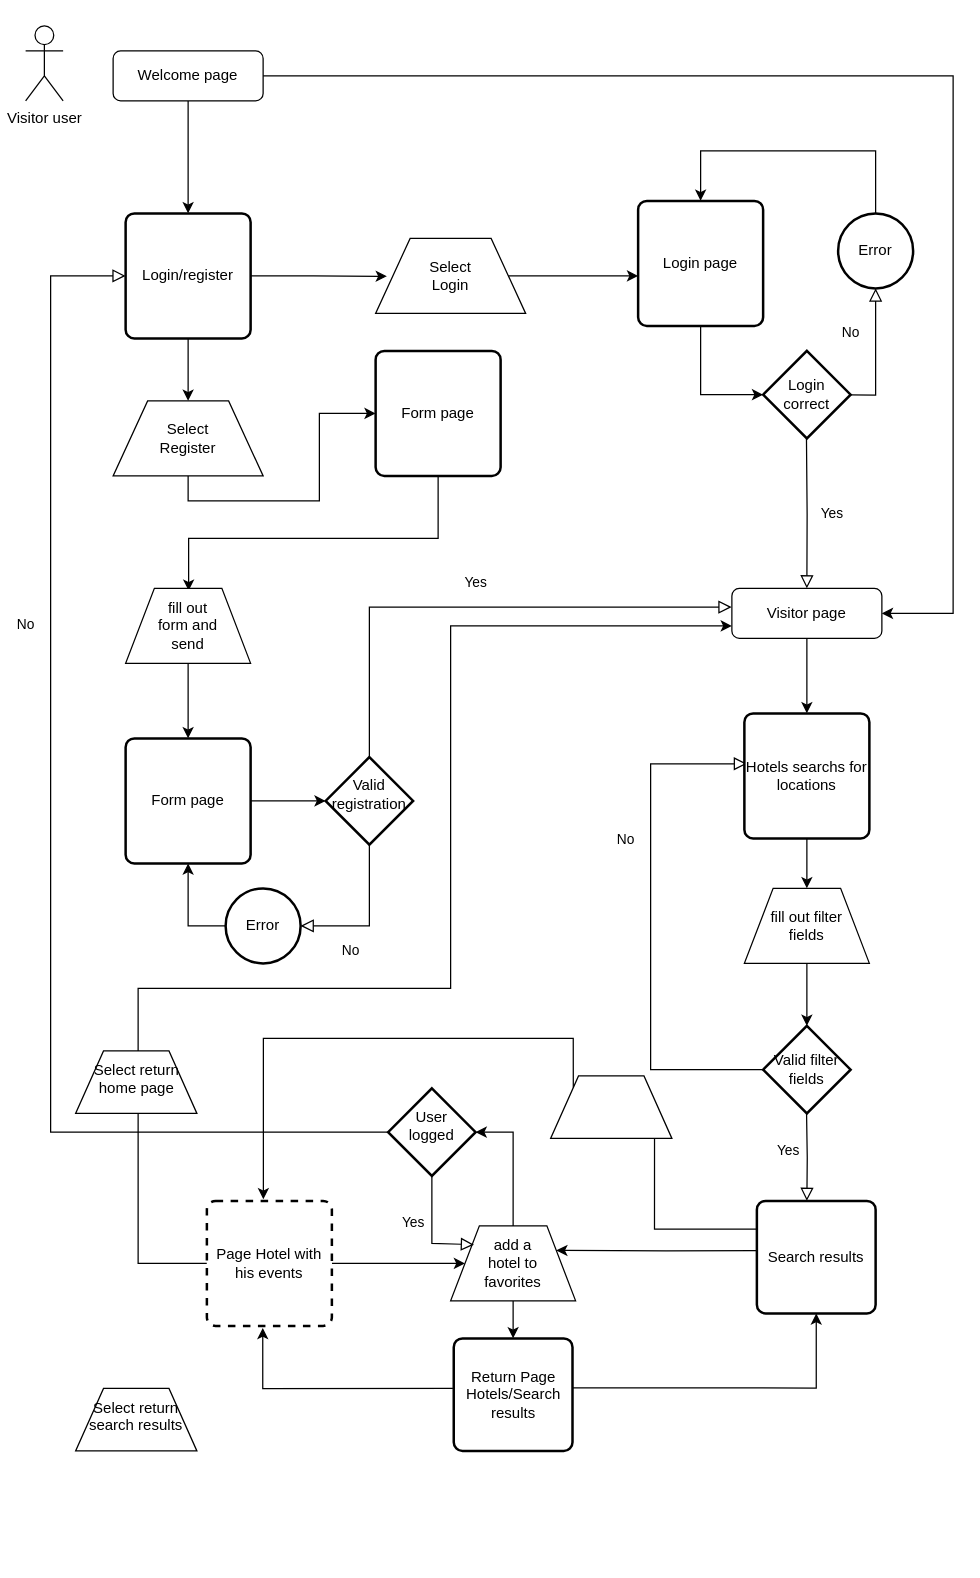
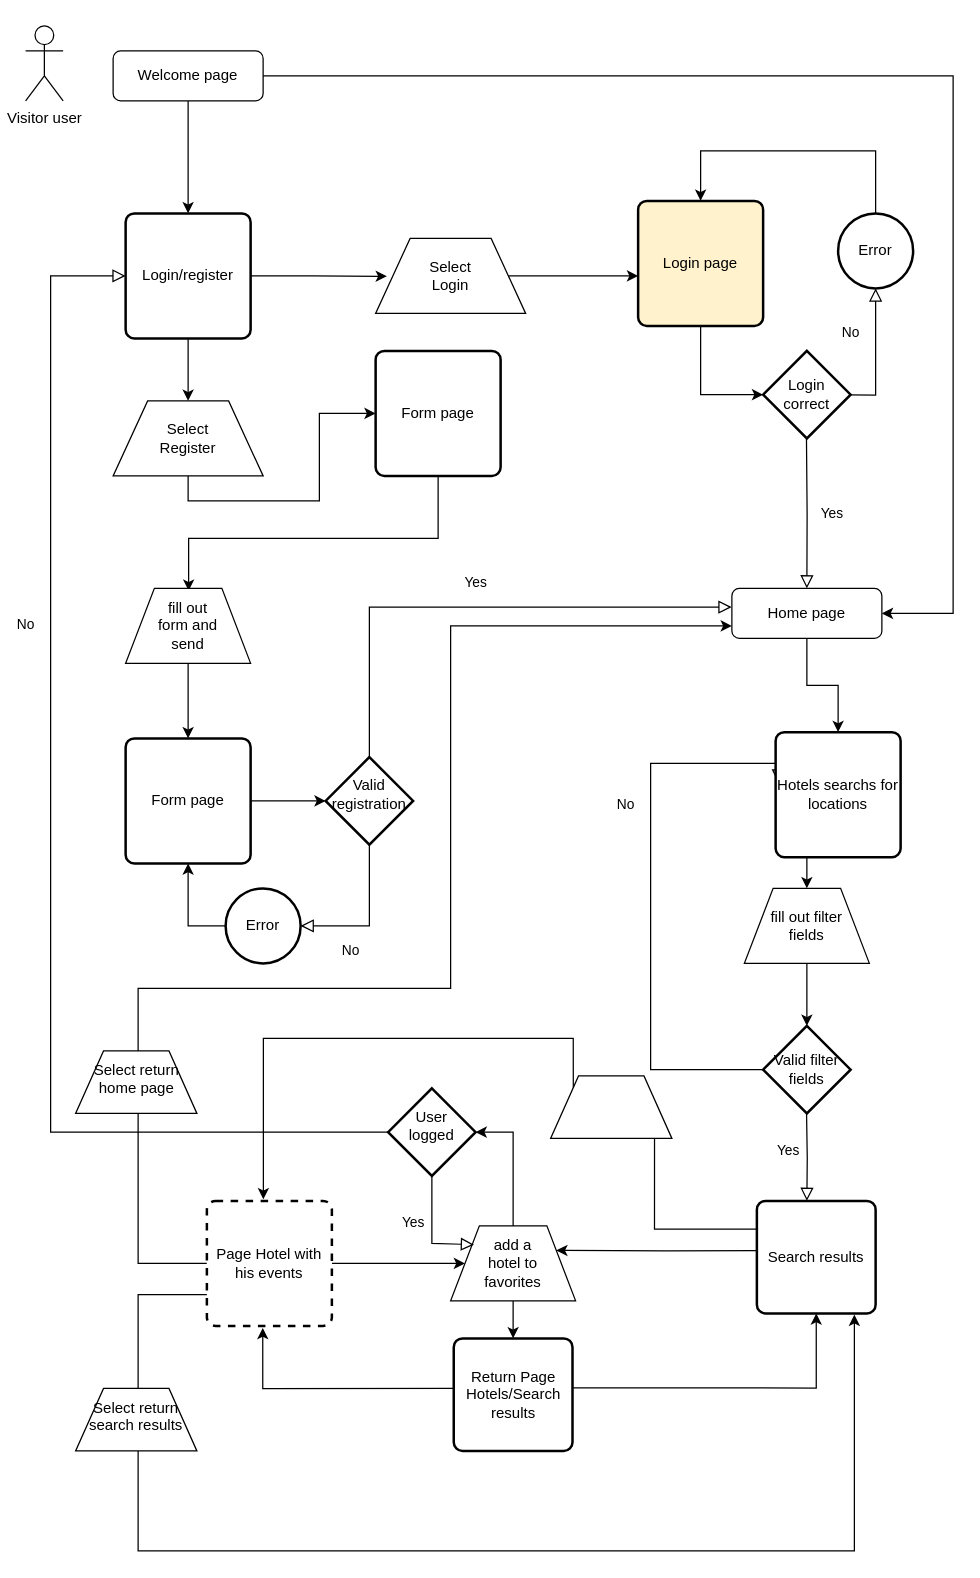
node "Login page": fillcolor #ffffff -> #fff2cc
node "Visitor page": label "Visitor page" -> "Home page"
node "Hotels searchs for locations": moved (807, 776) -> (838, 794)
edge "Page Hotel with his events" -> "Search results": added
